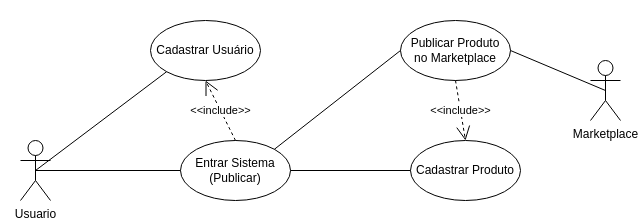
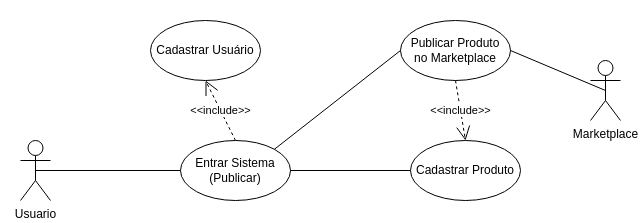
edge "Cadastrar Usuário" -- "Usuario": removed
